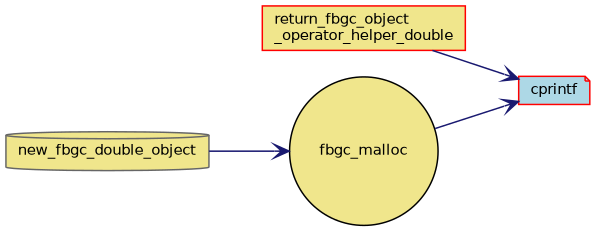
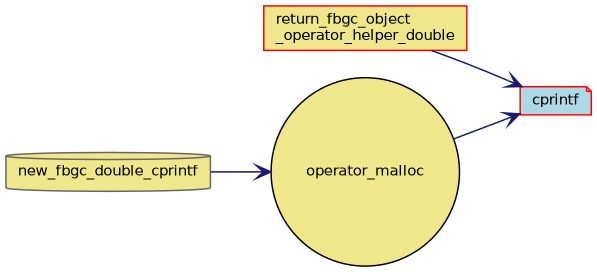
node "new_fbgc_double_object": label "new_fbgc_double_object" -> "new_fbgc_double_cprintf"
node "fbgc_malloc": label "fbgc_malloc" -> "operator_malloc"
